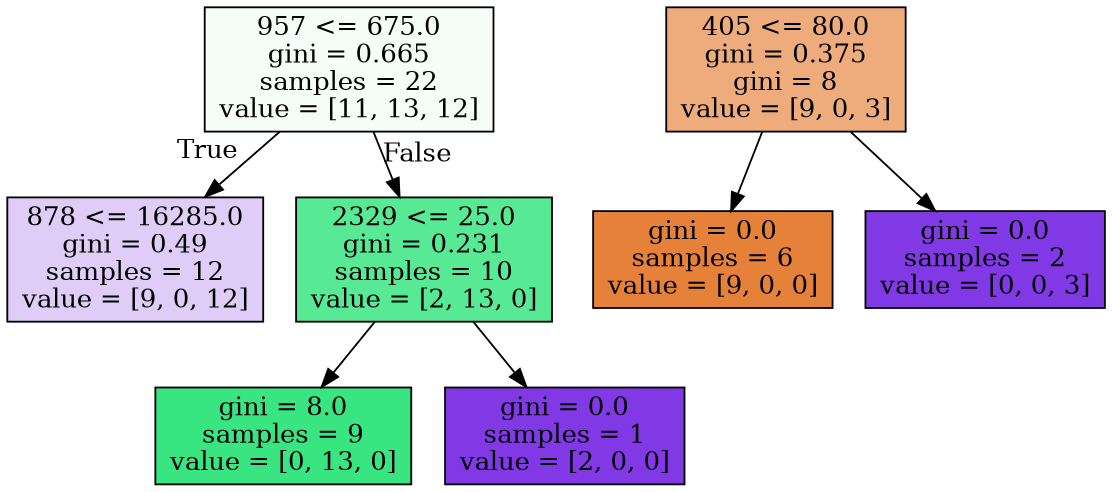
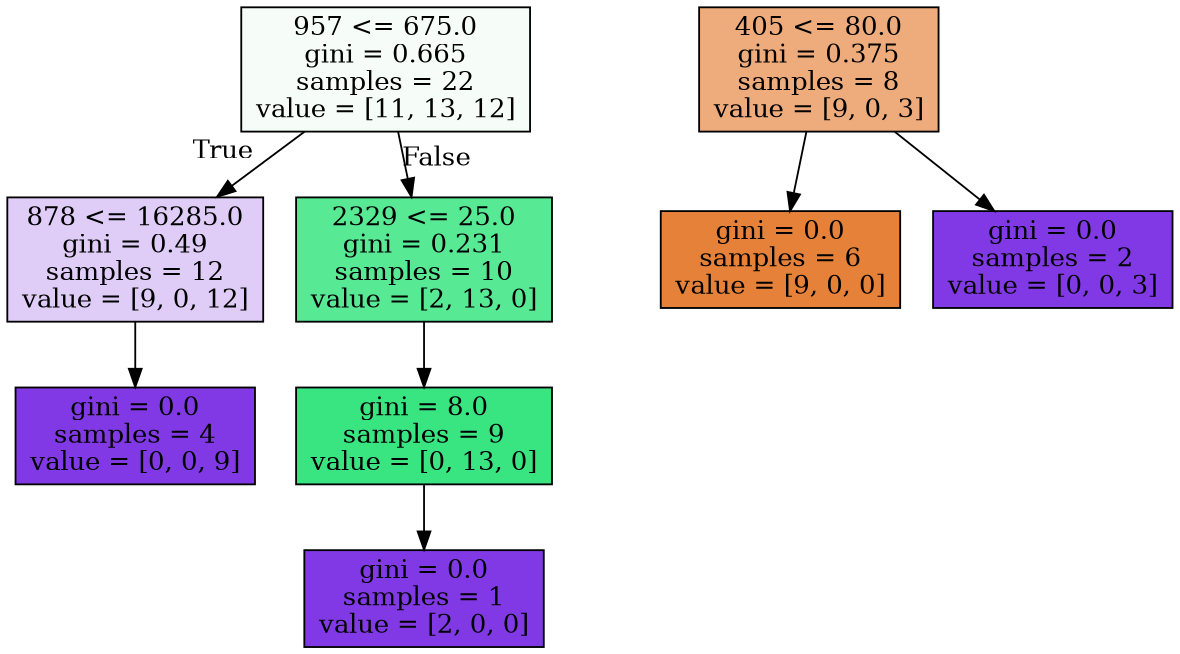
node "405 <= 80.0 gini = 0.375 gini = 8 value = [9, 0, 3]": label "405 <= 80.0 gini = 0.375 gini = 8 value = [9, 0, 3]" -> "405 <= 80.0 gini = 0.375 samples = 8 value = [9, 0, 3]"
edge "2329 <= 25.0 gini = 0.231 samples = 10 value = [2, 13, 0]" -> "gini = 0.0 samples = 1 value = [2, 0, 0]": now "gini = 8.0 samples = 9 value = [0, 13, 0]" -> "gini = 0.0 samples = 1 value = [2, 0, 0]"
node "gini = 0.0 samples = 4 value = [0, 0, 9]": added
